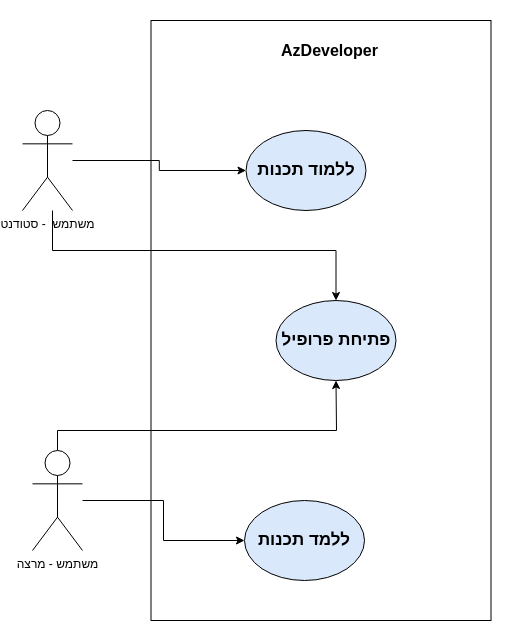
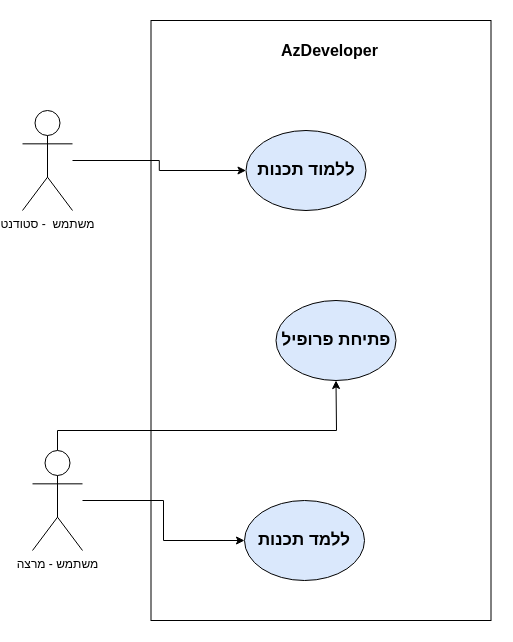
edge "משתמש - סטודנט" -> "פתיחת פרופיל": removed
